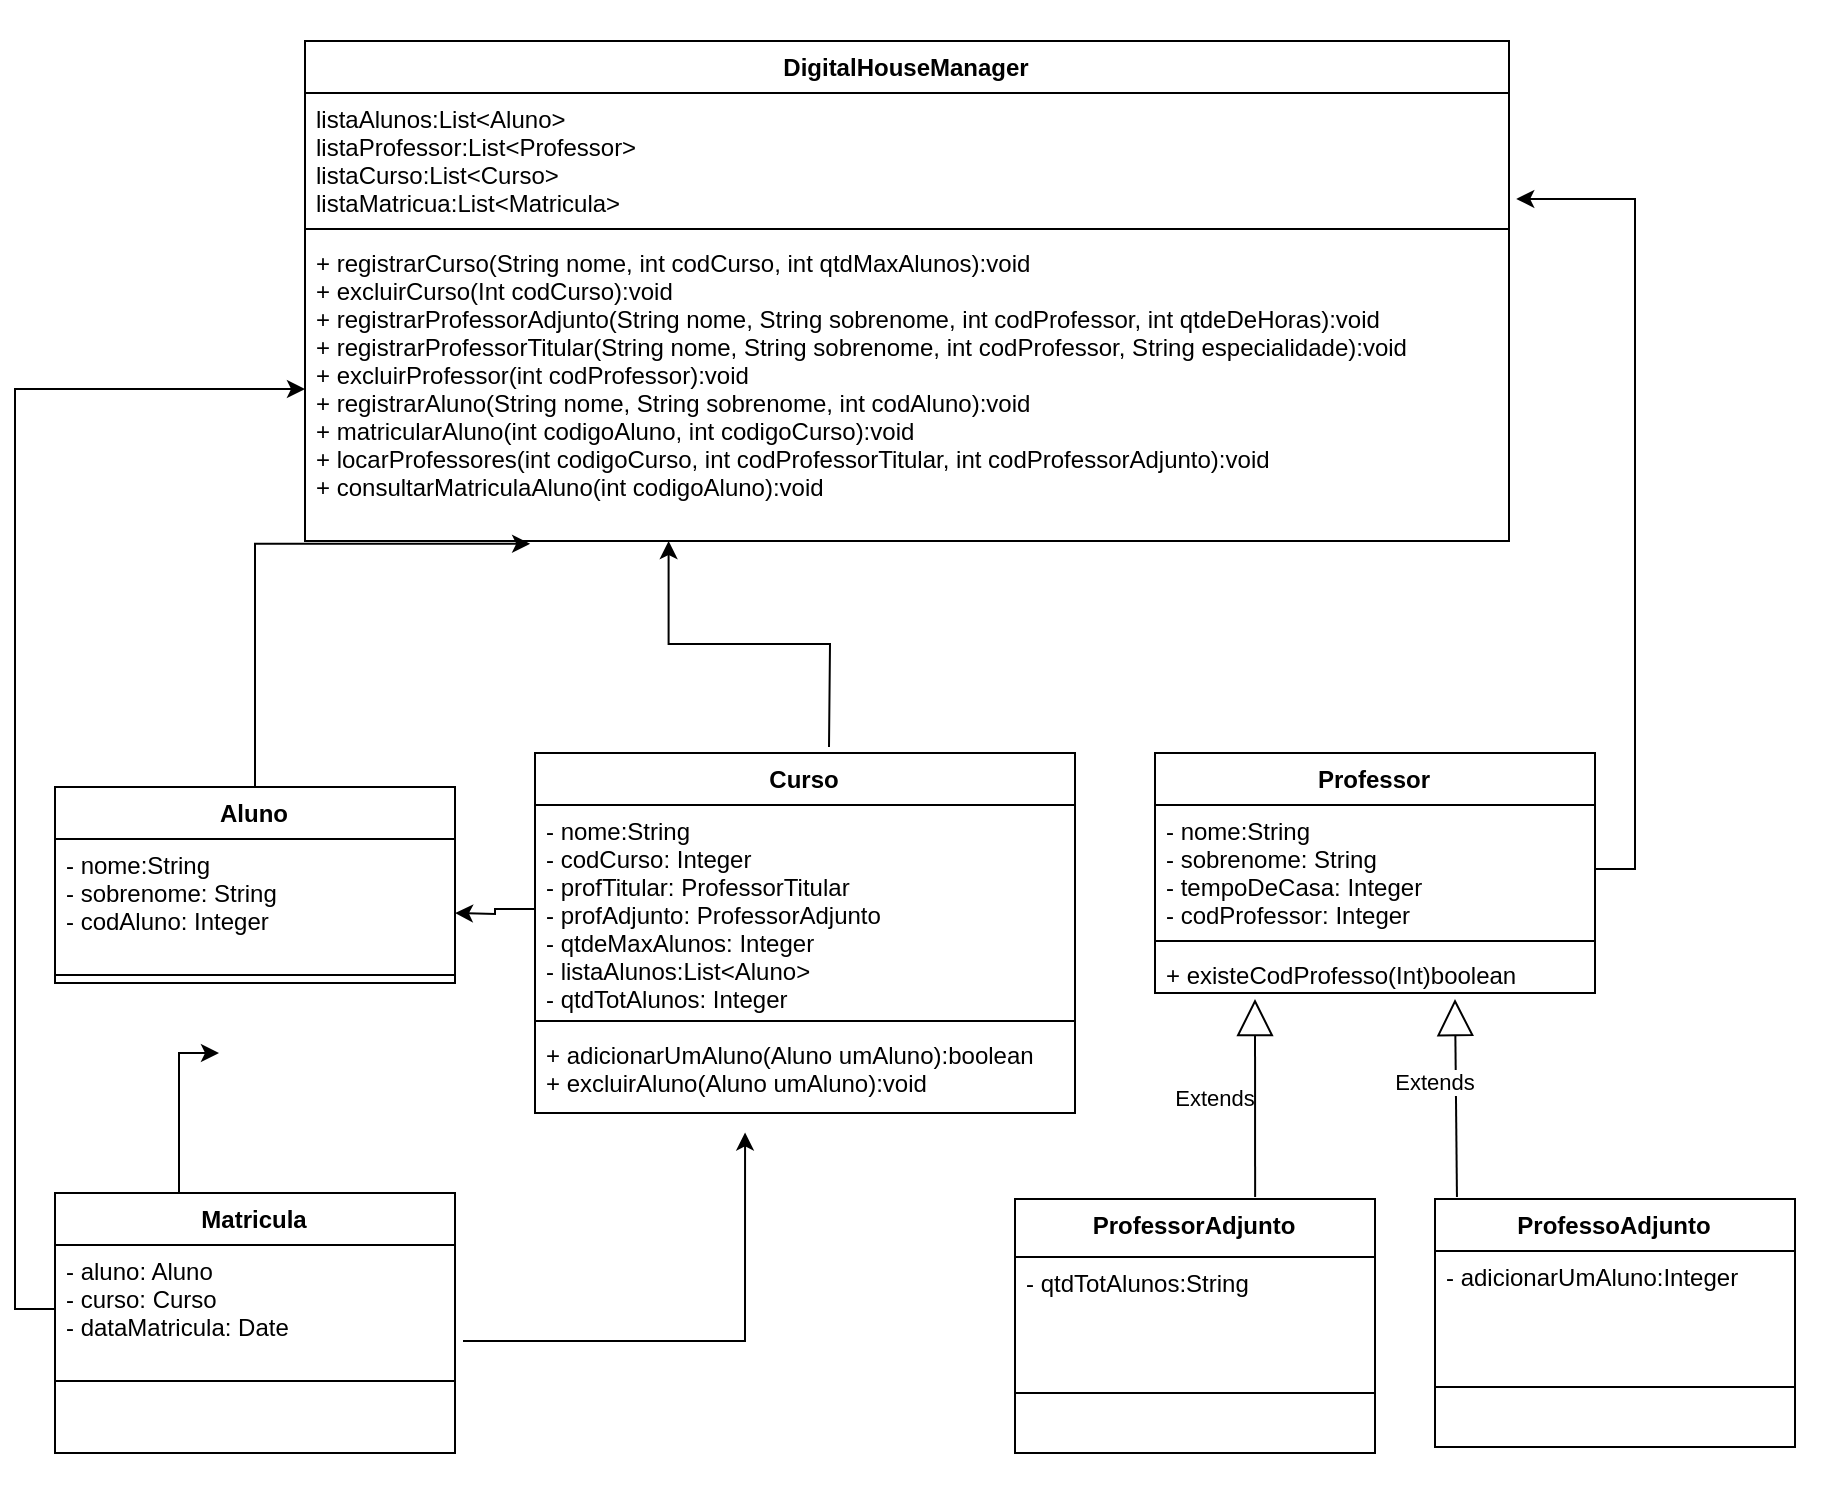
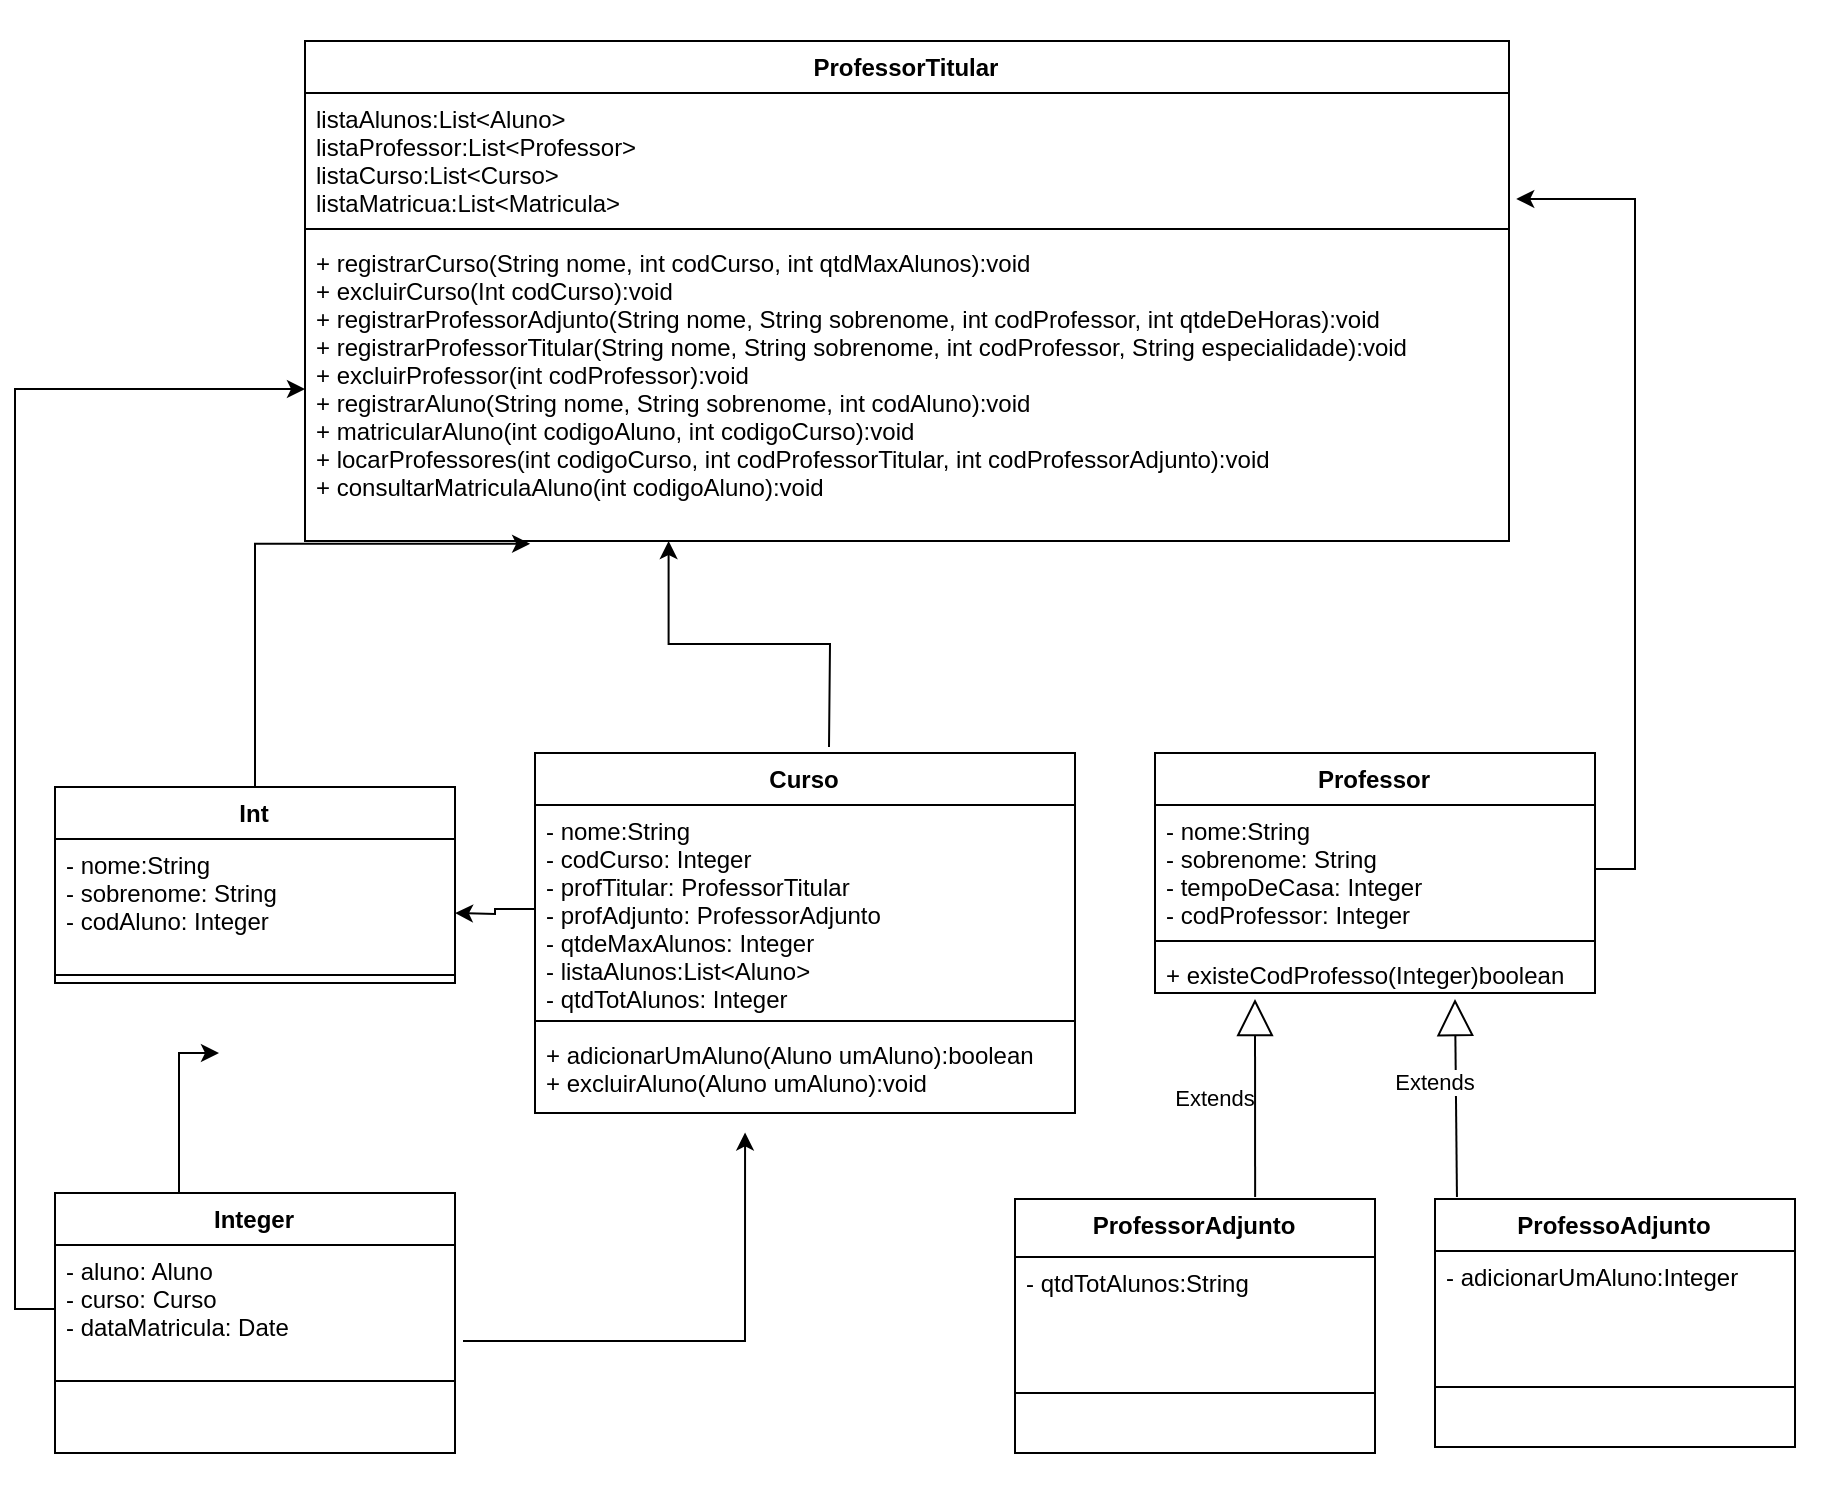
node "DigitalHouseManager": label "DigitalHouseManager" -> "ProfessorTitular"
node "Aluno": label "Aluno" -> "Int"
node "+ existeCodProfesso(Int)boolean": label "+ existeCodProfesso(Int)boolean" -> "+ existeCodProfesso(Integer)boolean"
node "Matricula": label "Matricula" -> "Integer"
